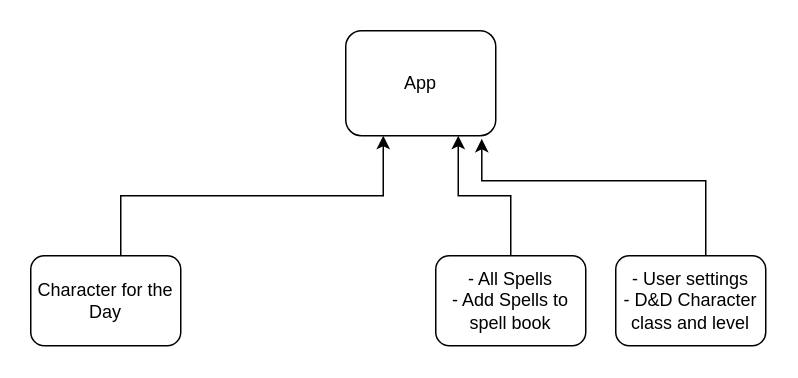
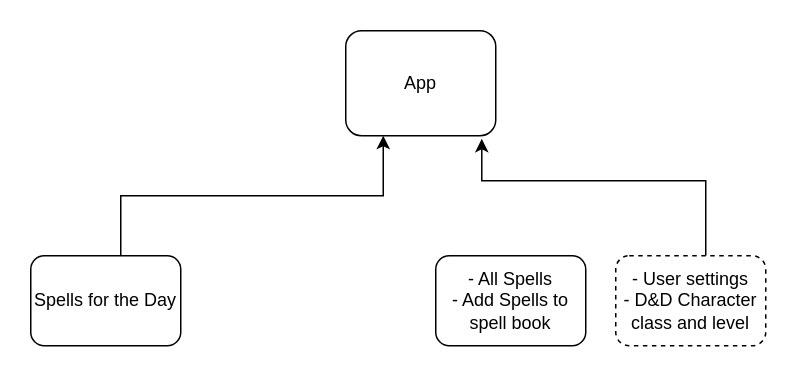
edge "- All Spells - Add Spells to spell book" -> "App": removed
node "Character for the Day": label "Character for the Day" -> "Spells for the Day"
node "- User settings - D&D Character class and level": style solid -> dashed
